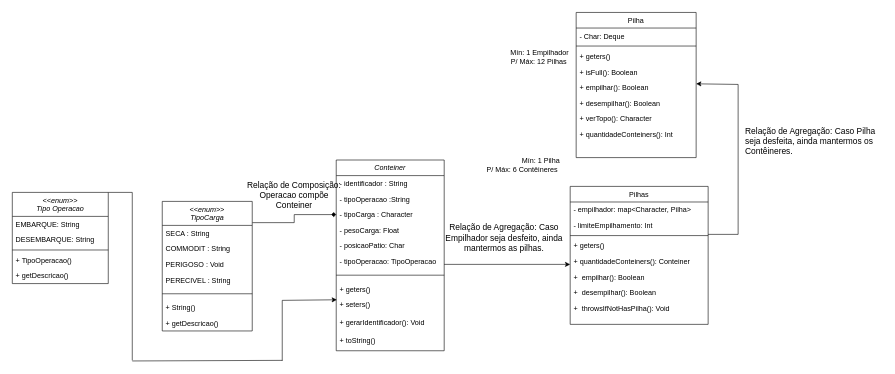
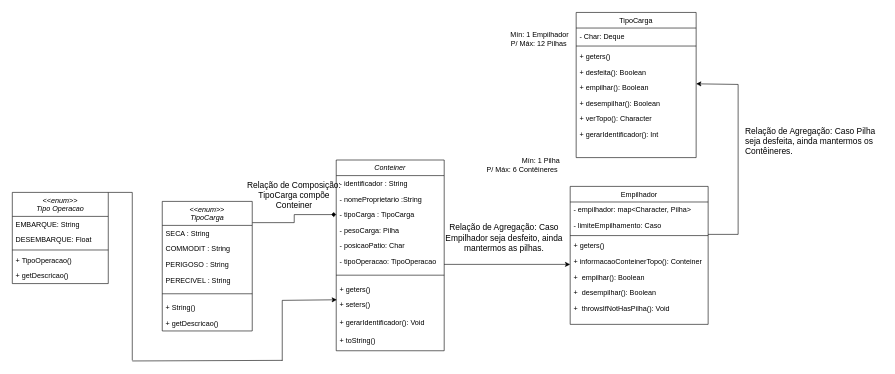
node "Pilha": label "Pilha" -> "TipoCarga"
node "Mín: 1 Empilhador P/ Máx: 12 Pilhas": moved (528, 57) -> (528, 39)
node "+ isFull(): Boolean": label "+ isFull(): Boolean" -> "+ desfeita(): Boolean"
node "+ quantidadeConteiners(): Int": label "+ quantidadeConteiners(): Int" -> "+ gerarIdentificador(): Int"
node "Pilhas": label "Pilhas" -> "Empilhador"
node "Relação de Composição: Operacao compõe Conteiner": label "Relação de Composição: Operacao compõe Conteiner" -> "Relação de Composição: TipoCarga compõe Conteiner"
node "- tipoOperacao :String": label "- tipoOperacao :String" -> "- nomeProprietario :String"
node "- tipoCarga : Character": label "- tipoCarga : Character" -> "- tipoCarga : TipoCarga"
node "- limiteEmpilhamento: Int": label "- limiteEmpilhamento: Int" -> "- limiteEmpilhamento: Caso"
node "- pesoCarga: Float": label "- pesoCarga: Float" -> "- pesoCarga: Pilha"
node "DESEMBARQUE: String": label "DESEMBARQUE: String" -> "DESEMBARQUE: Float"
node "+ quantidadeConteiners(): Conteiner": label "+ quantidadeConteiners(): Conteiner" -> "+ informacaoConteinerTopo(): Conteiner"
node "PERIGOSO : Void": label "PERIGOSO : Void" -> "PERIGOSO : String"
